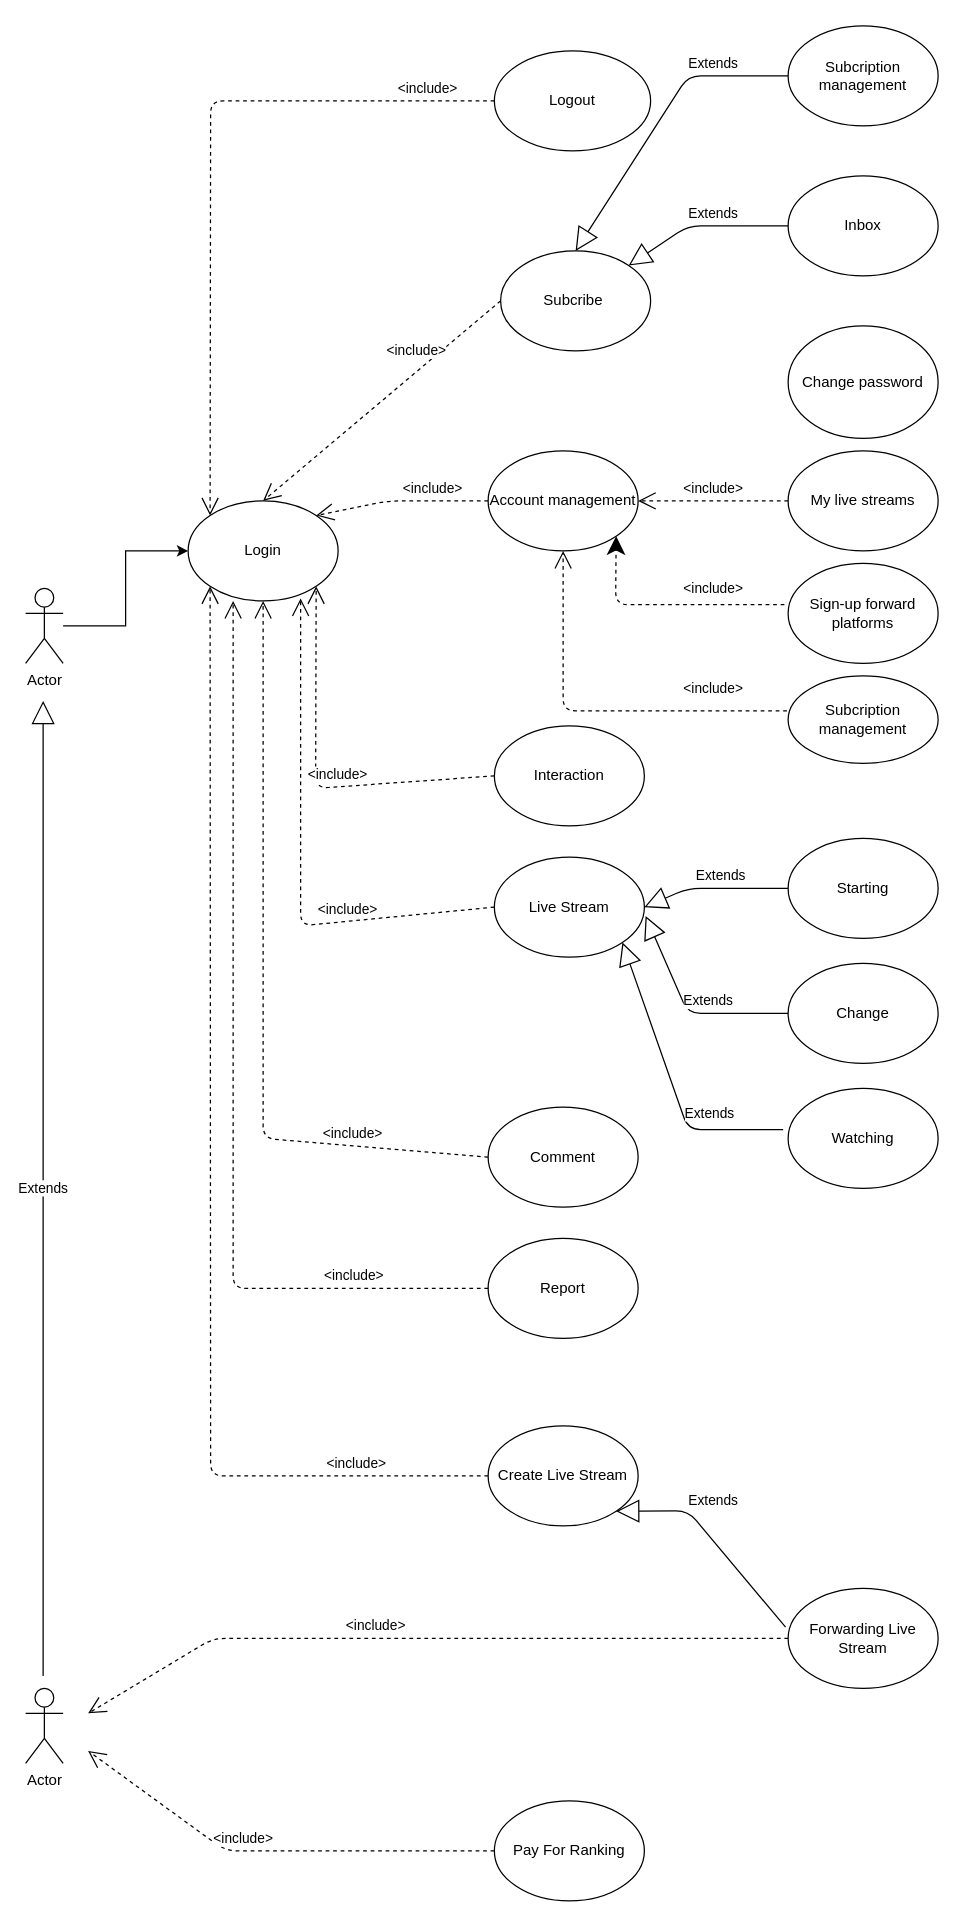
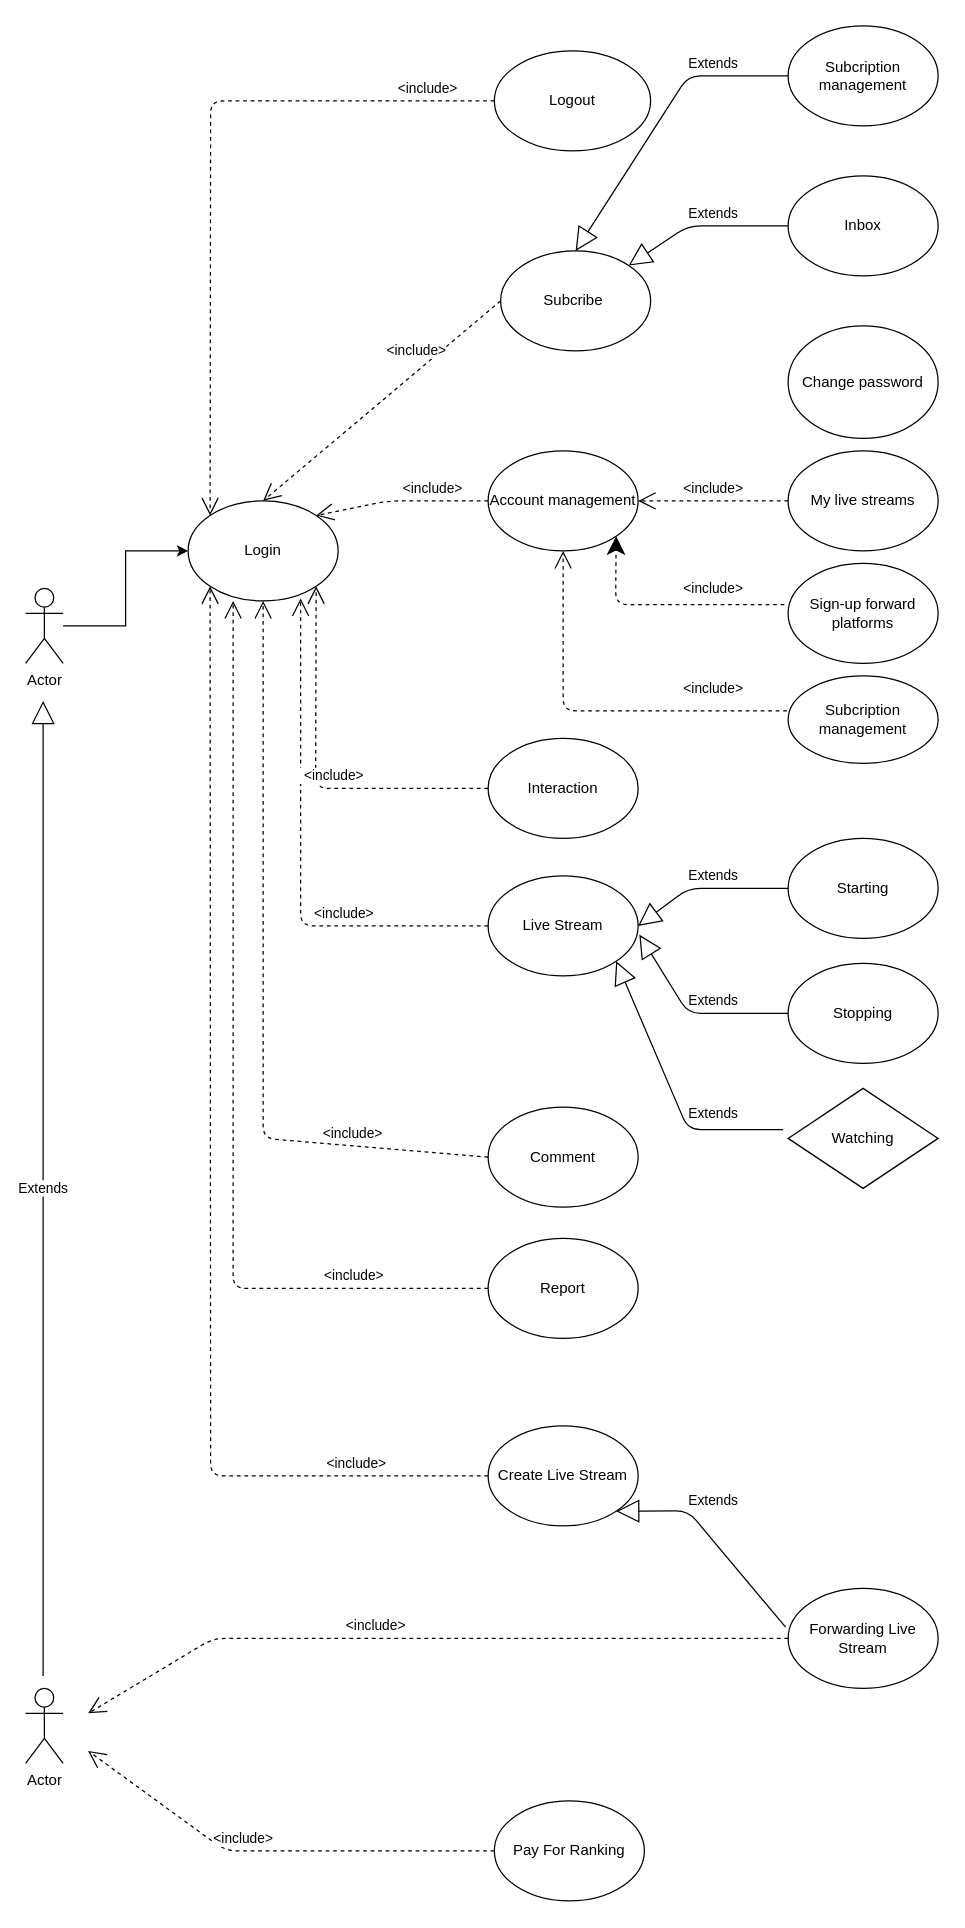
node "Interaction": moved (569, 776) -> (563, 788)
node "Live Stream": moved (569, 907) -> (563, 926)
node "Change": label "Change" -> "Stopping"
node "Watching": shape ellipse -> diamond
